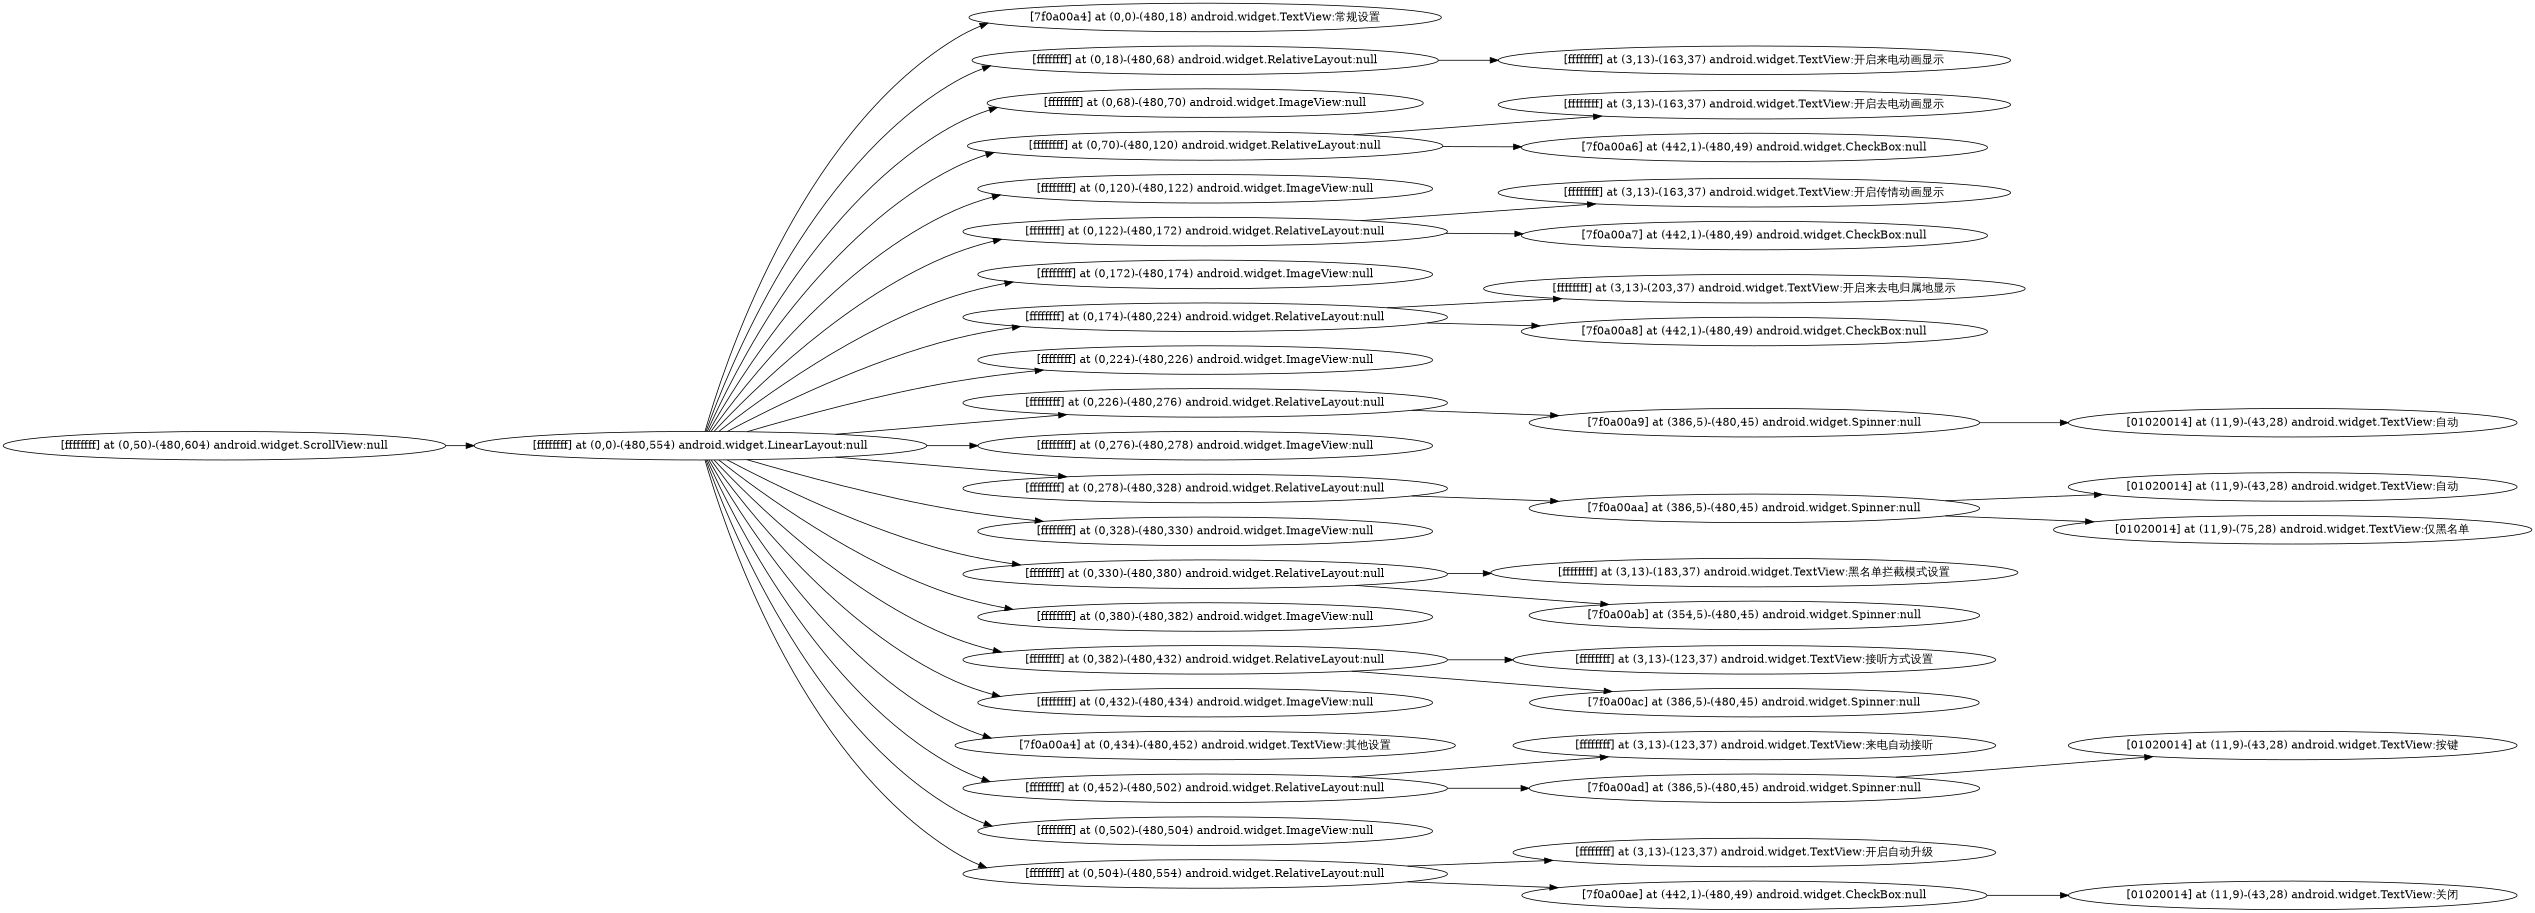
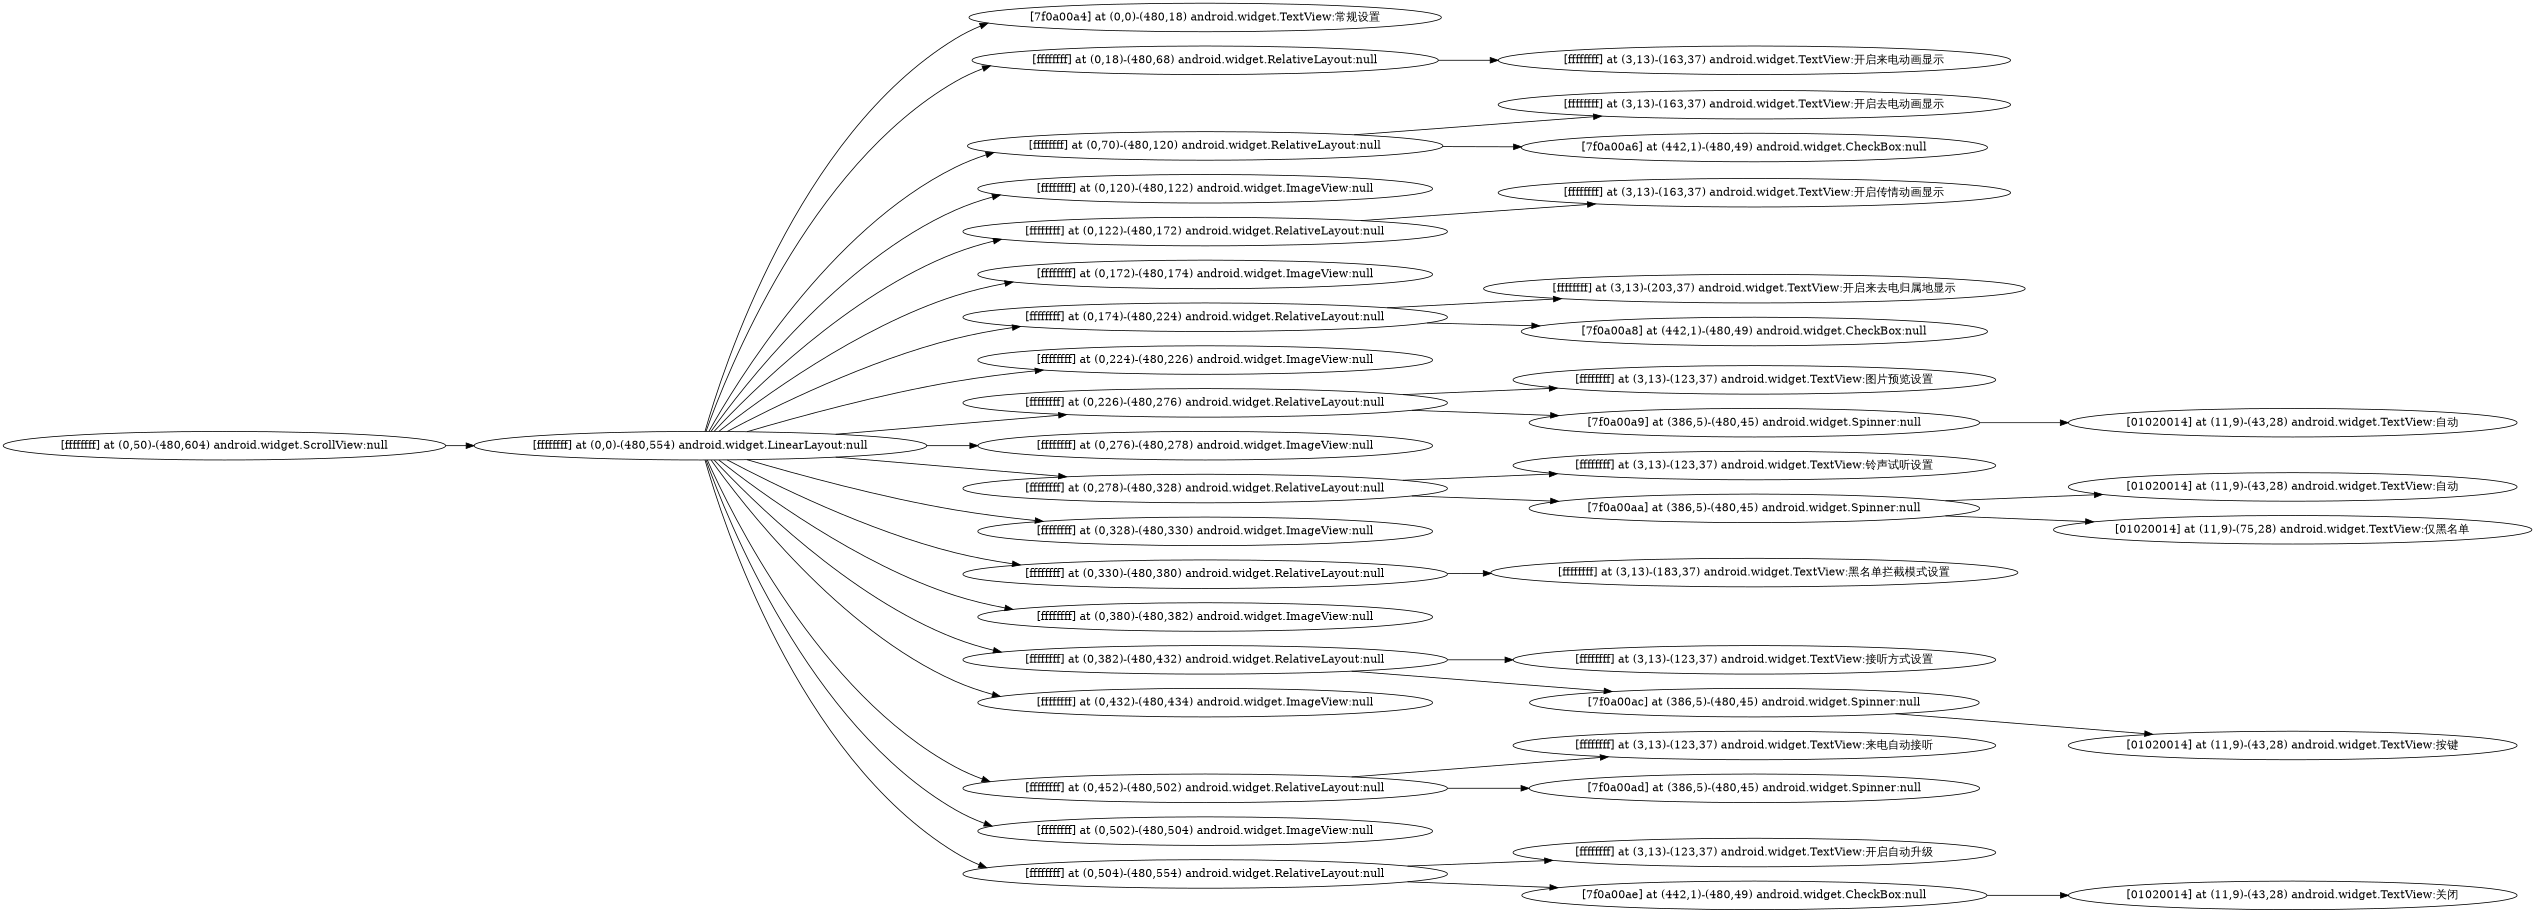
node "[ffffffff] at (0,68)-(480,70) android.widget.ImageView:null": removed
node "[7f0a00a7] at (442,1)-(480,49) android.widget.CheckBox:null": removed
node "[ffffffff] at (3,13)-(123,37) android.widget.TextView:图片预览设置": added
node "[ffffffff] at (3,13)-(123,37) android.widget.TextView:铃声试听设置": added
node "[7f0a00ab] at (354,5)-(480,45) android.widget.Spinner:null": removed
node "[7f0a00a4] at (0,434)-(480,452) android.widget.TextView:其他设置": removed
edge "[7f0a00ad] at (386,5)-(480,45) android.widget.Spinner:null" -> "[01020014] at (11,9)-(43,28) android.widget.TextView:按键": now "[7f0a00ac] at (386,5)-(480,45) android.widget.Spinner:null" -> "[01020014] at (11,9)-(43,28) android.widget.TextView:按键"
